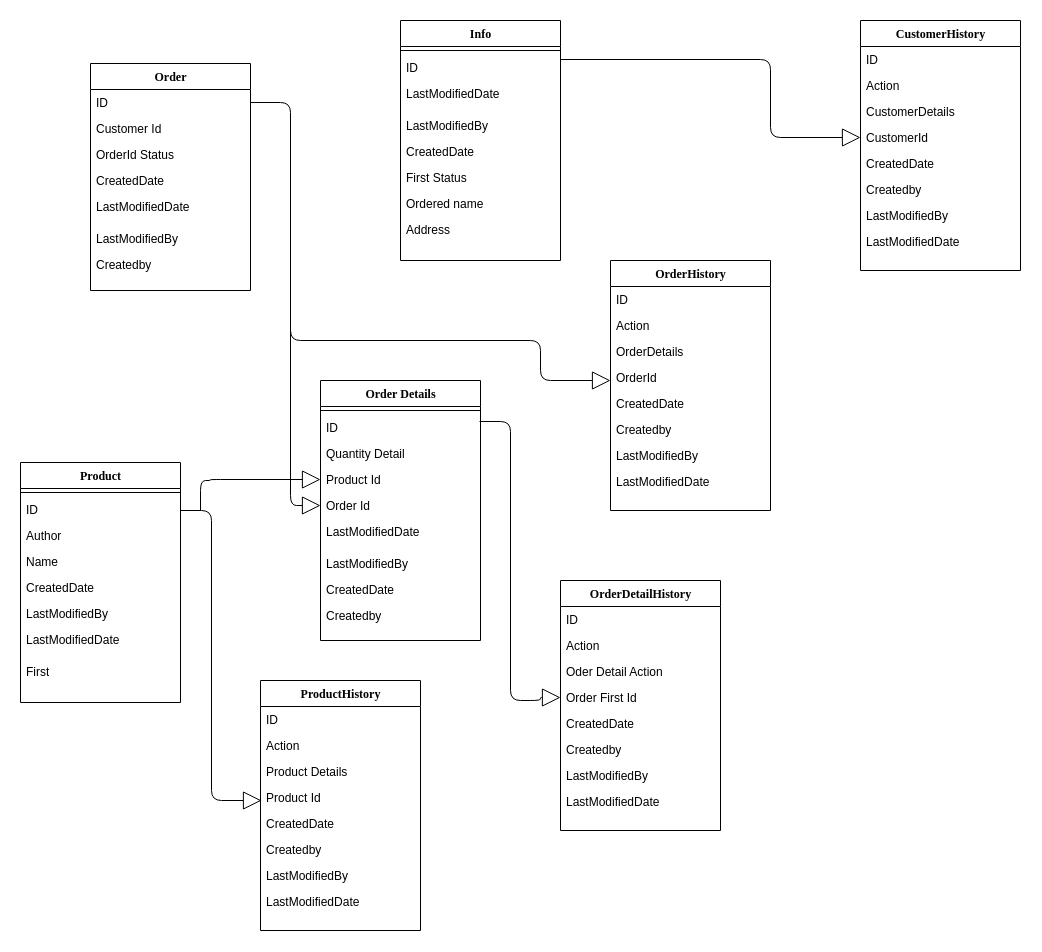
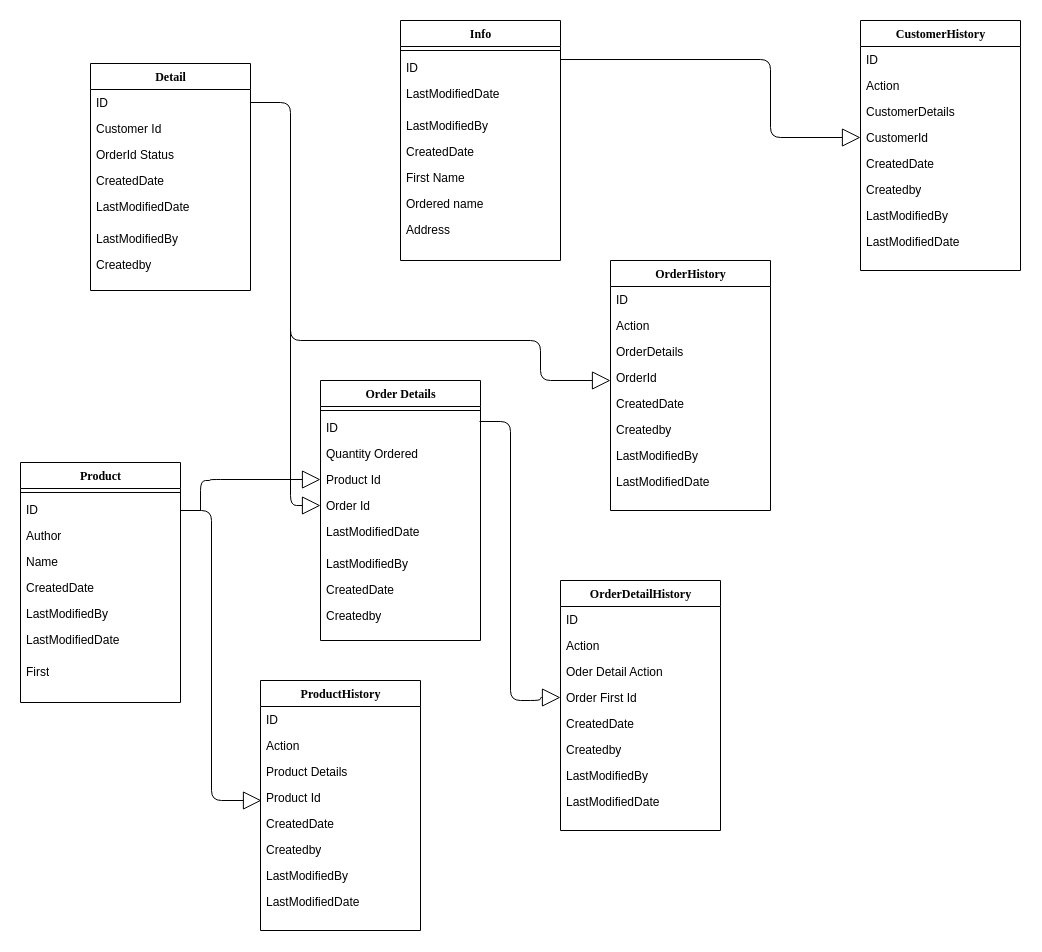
node "Order": label "Order" -> "Detail"
node "First Status": label "First Status" -> "First Name"
node "Quantity Detail": label "Quantity Detail" -> "Quantity Ordered"
